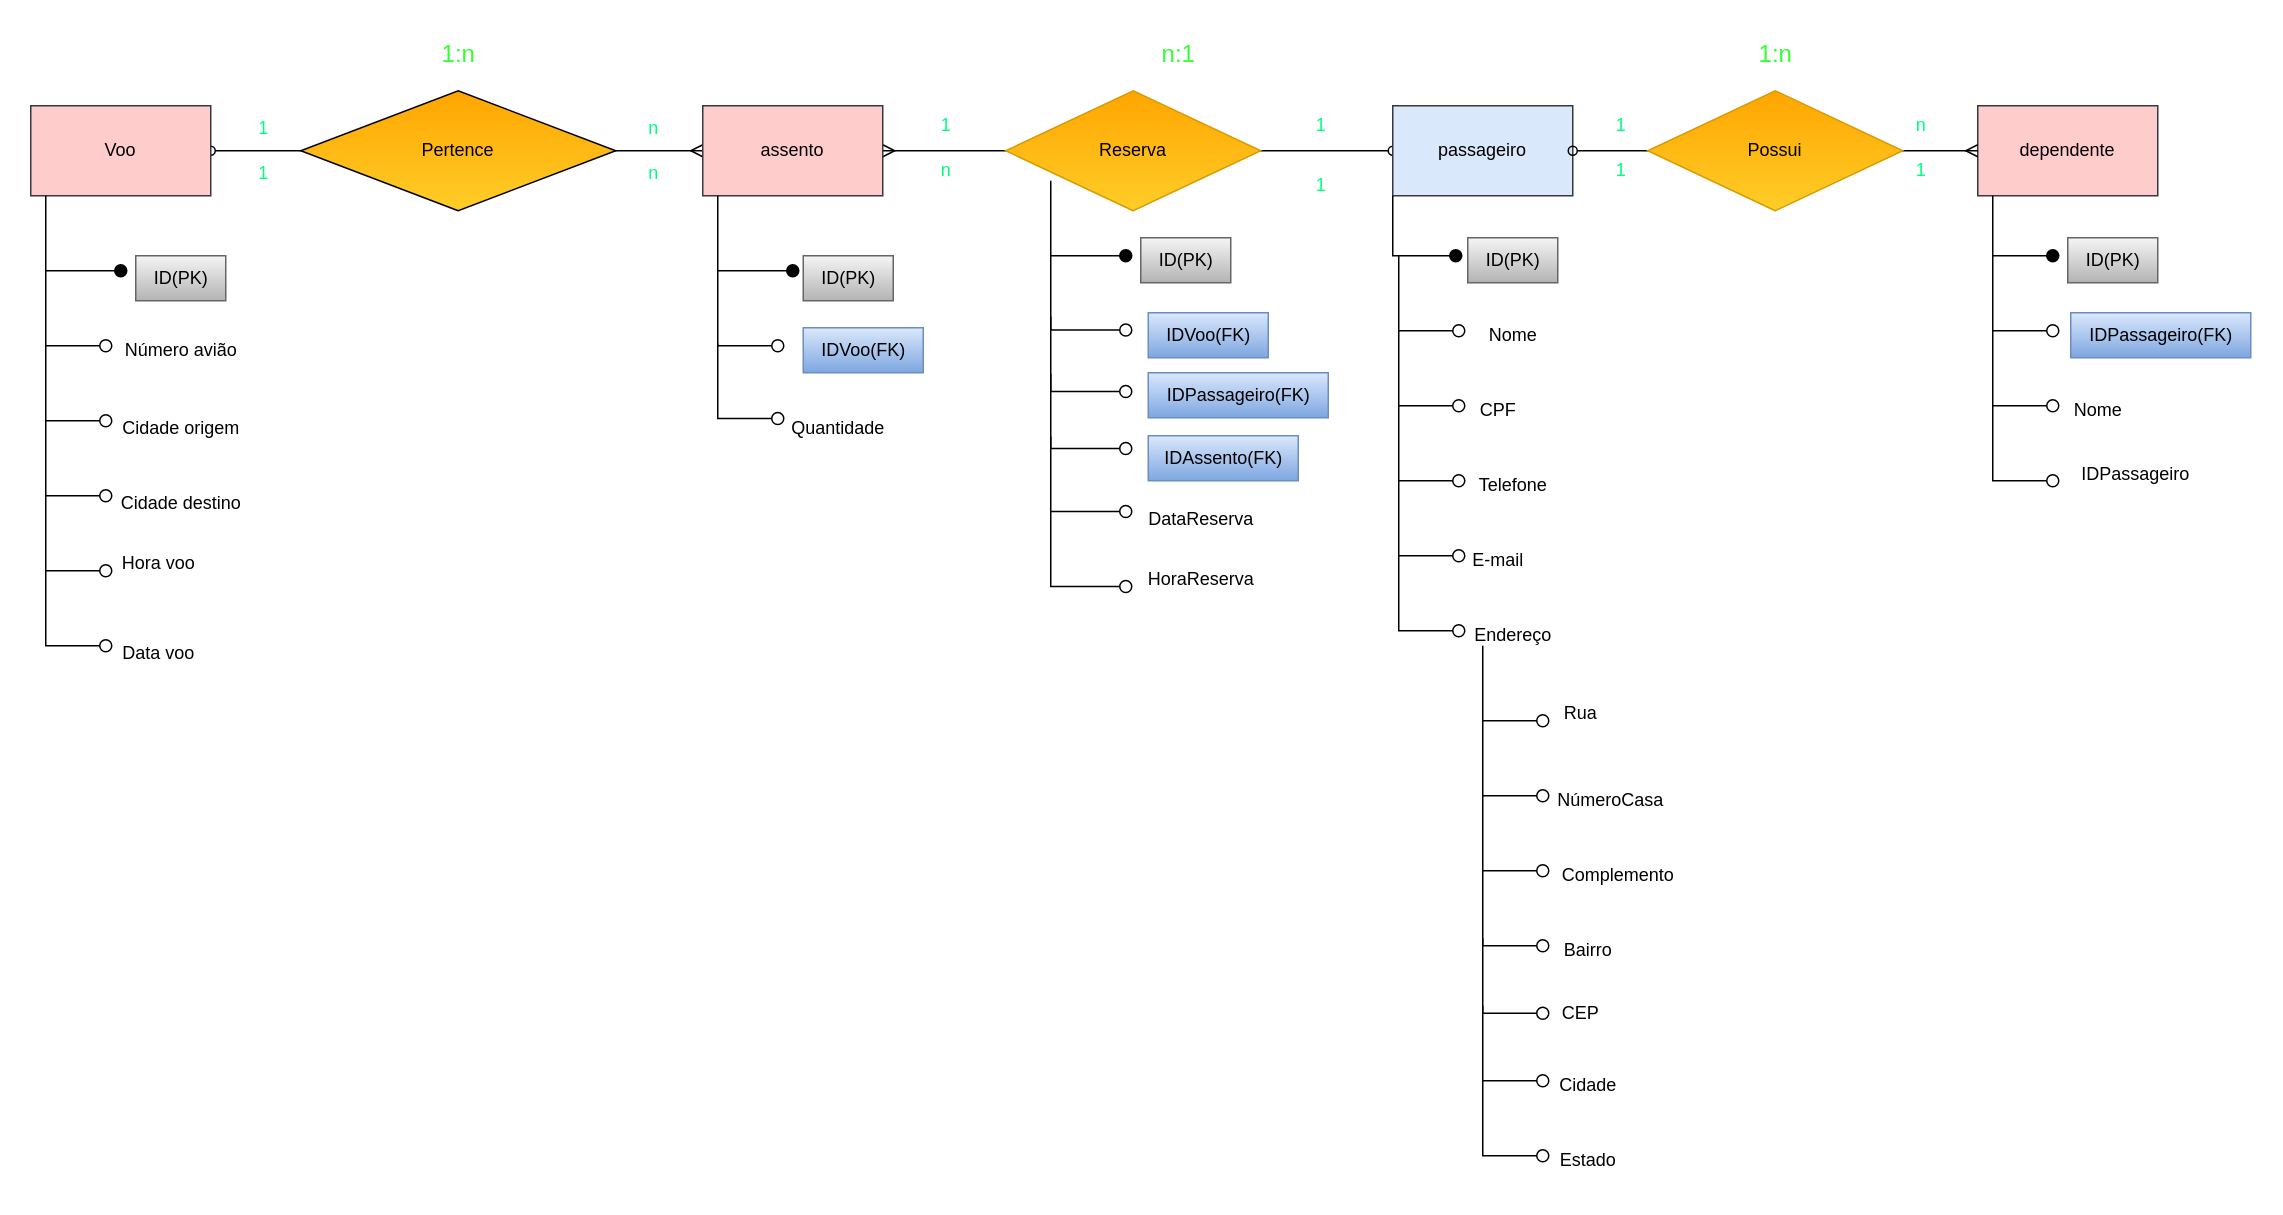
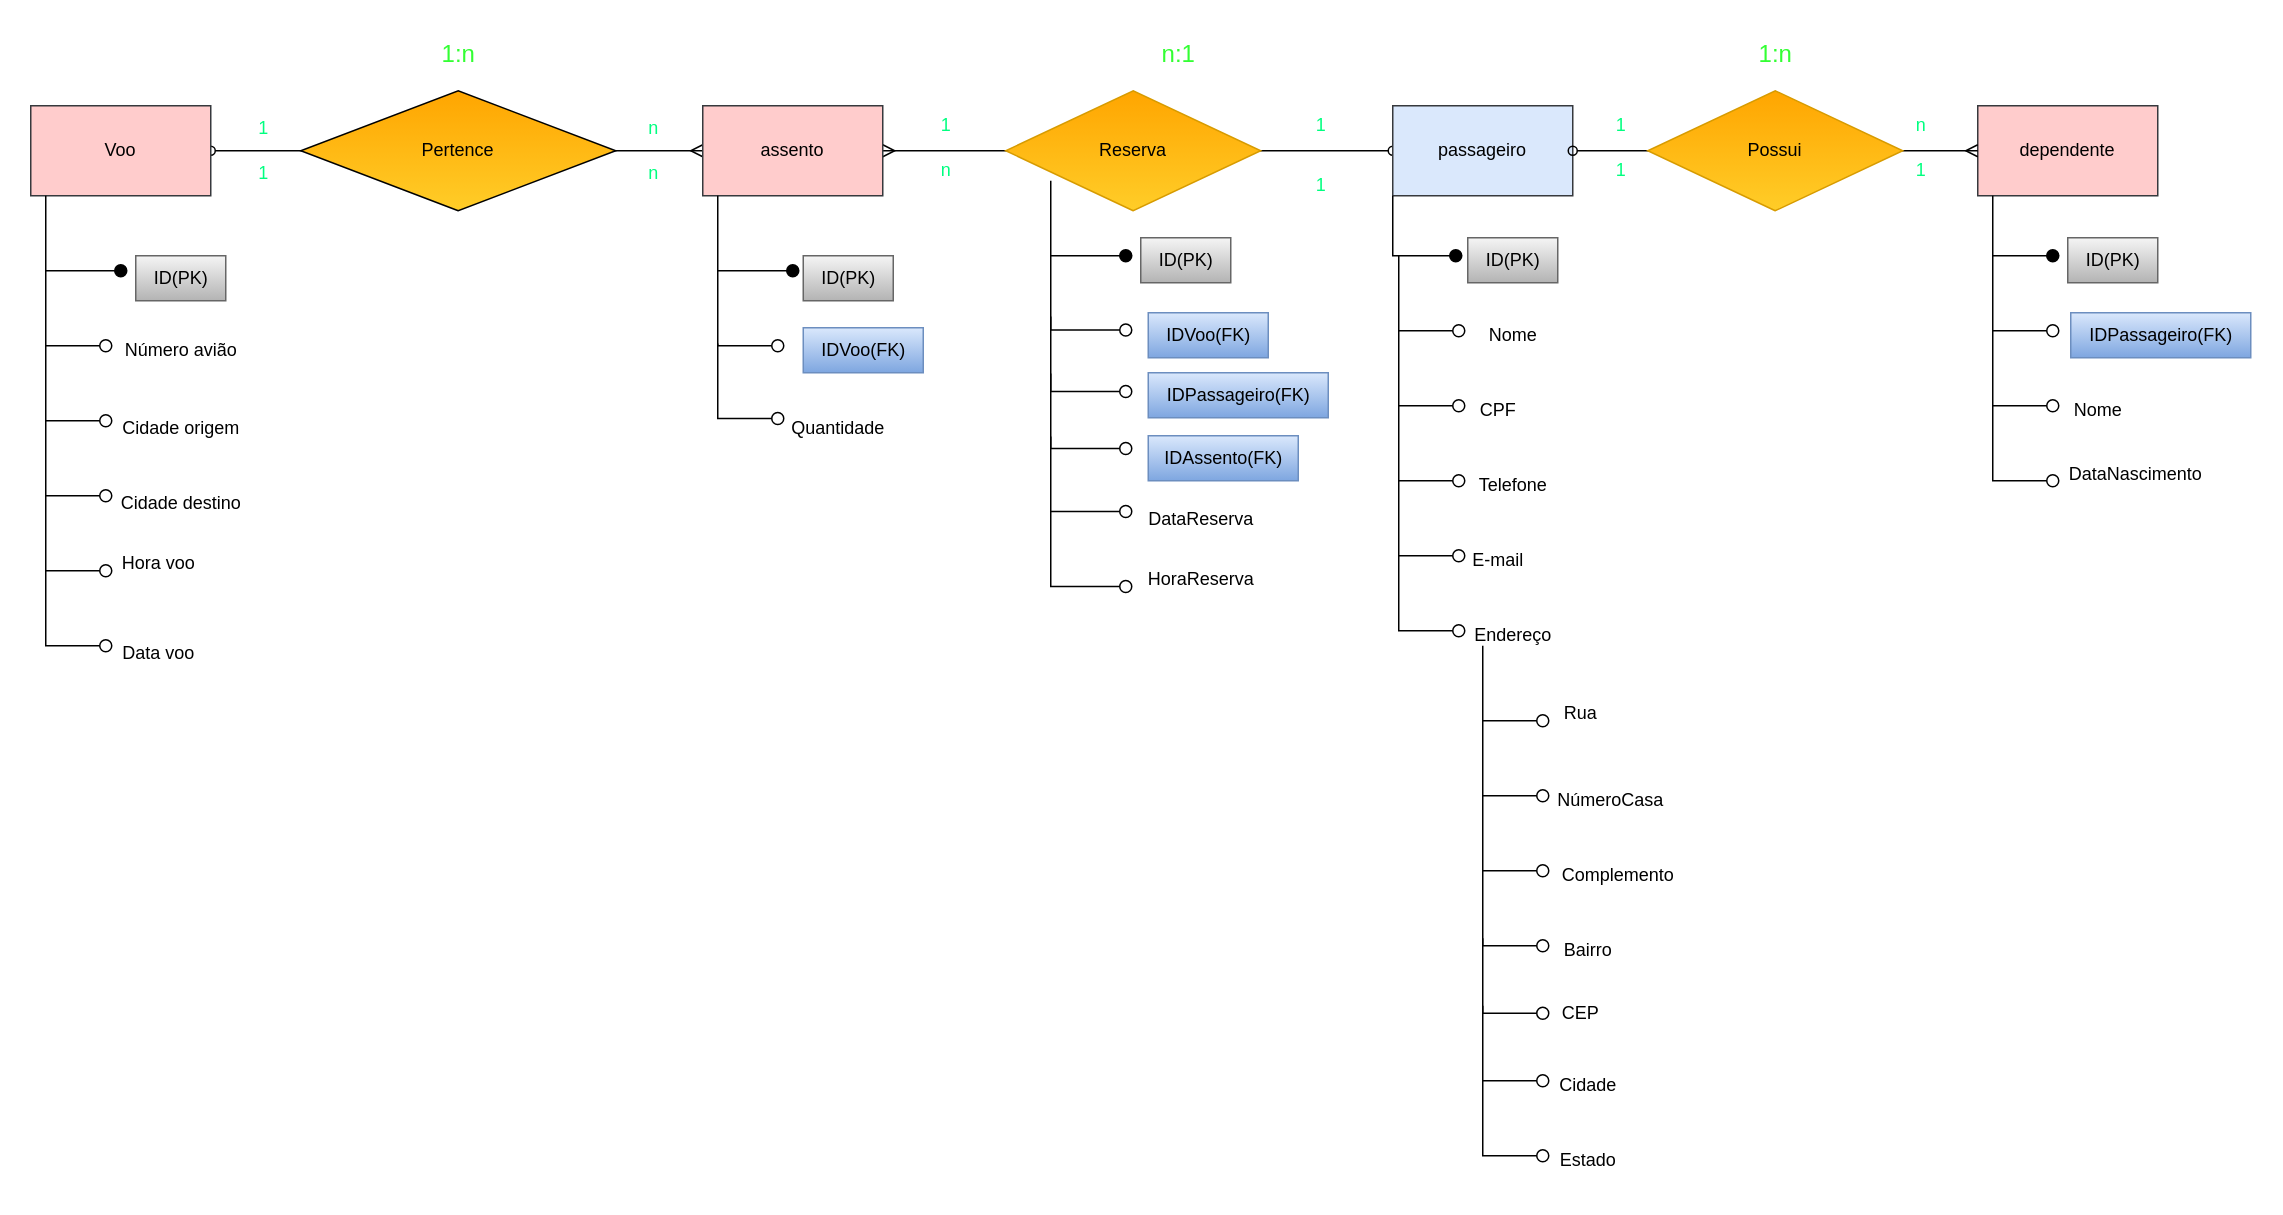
node "IDPassageiro": label "IDPassageiro" -> "DataNascimento"
